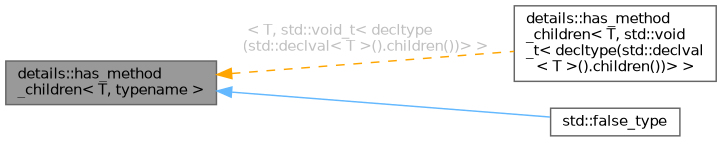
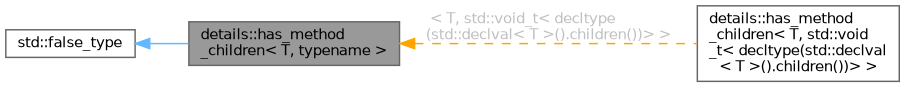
edge "std::false_type" -> "details::has_method _children< T, typename >": reversed
